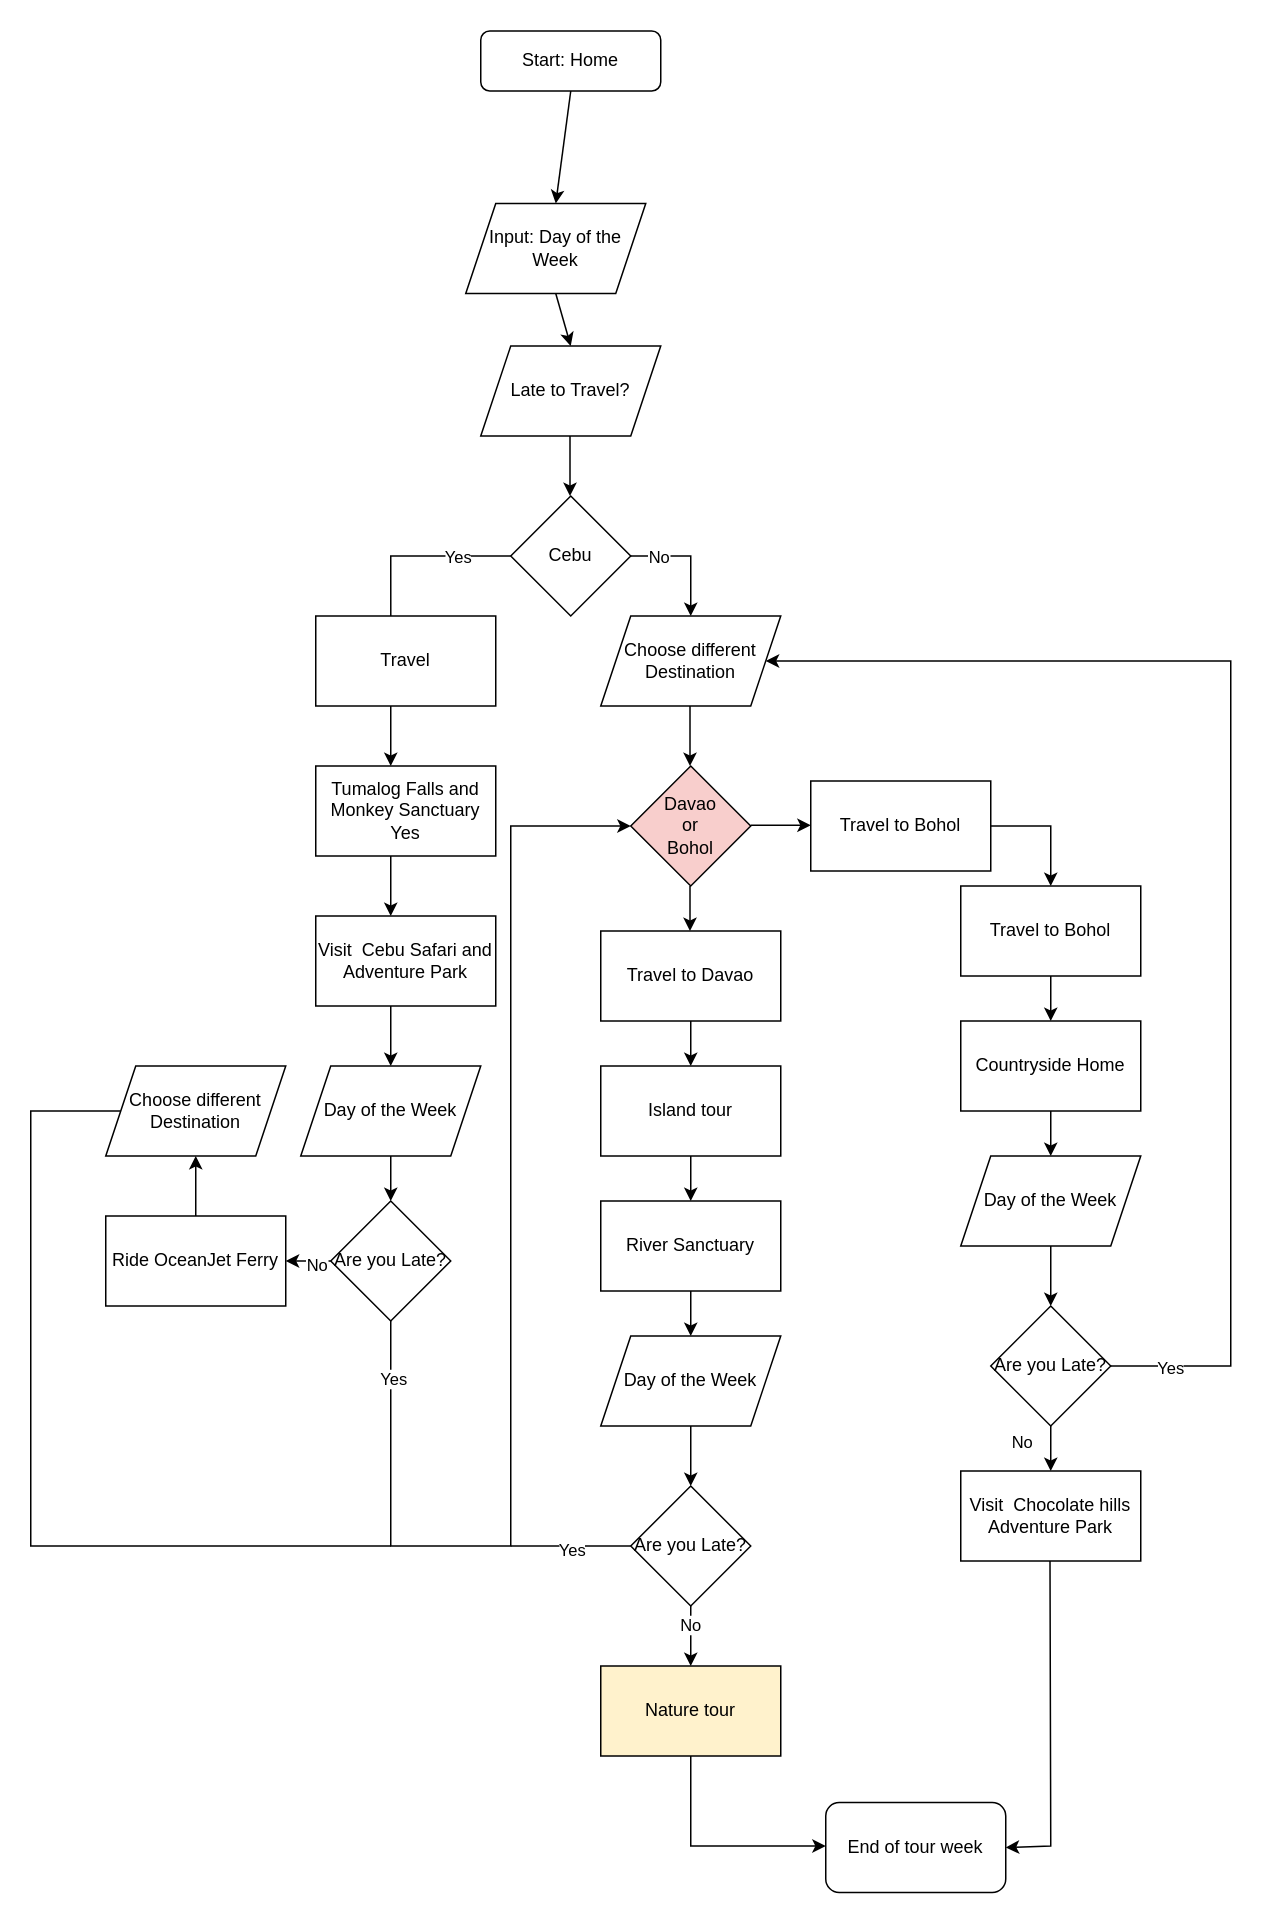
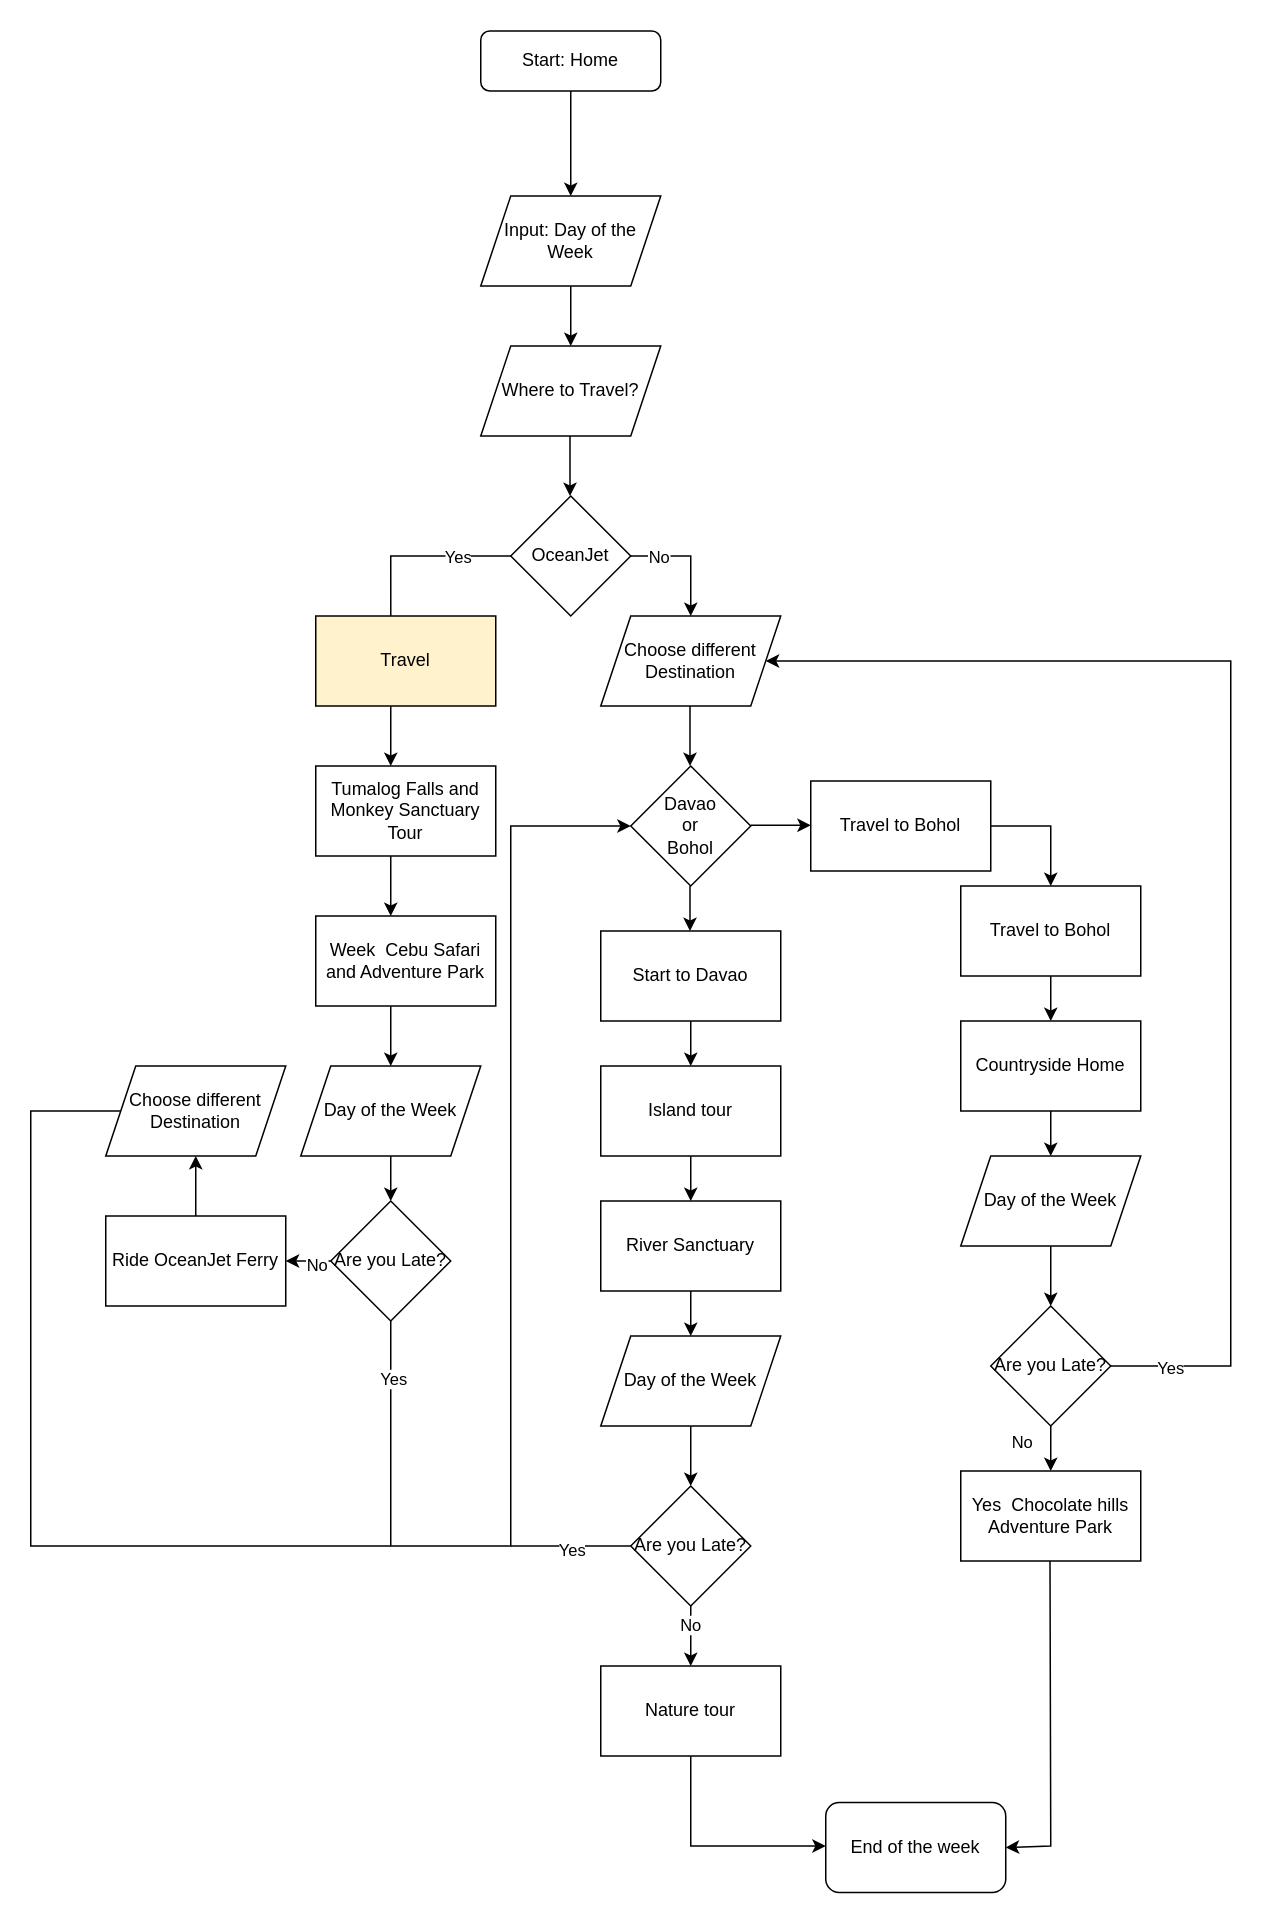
node "Input: Day of the Week": moved (556, 248) -> (571, 241)
node "Late to Travel?": label "Late to Travel?" -> "Where to Travel?"
node "Cebu": label "Cebu" -> "OceanJet"
node "Travel": fillcolor #ffffff -> #fff2cc
node "Tumalog Falls and Monkey Sanctuary Yes": label "Tumalog Falls and Monkey Sanctuary Yes" -> "Tumalog Falls and Monkey Sanctuary Tour"
node "Davao or Bohol": fillcolor #f8cecc -> #ffffff
node "Visit Cebu Safari and Adventure Park": label "Visit Cebu Safari and Adventure Park" -> "Week Cebu Safari and Adventure Park"
node "Travel to Davao": label "Travel to Davao" -> "Start to Davao"
node "Visit Chocolate hills Adventure Park": label "Visit Chocolate hills Adventure Park" -> "Yes Chocolate hills Adventure Park"
node "Nature tour": fillcolor #fff2cc -> #ffffff
node "End of tour week": label "End of tour week" -> "End of the week"
